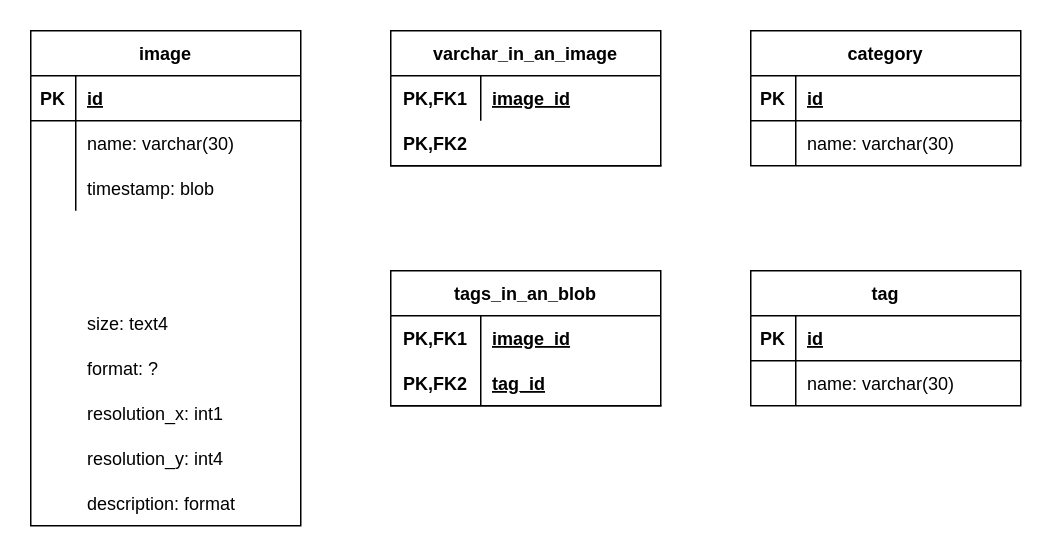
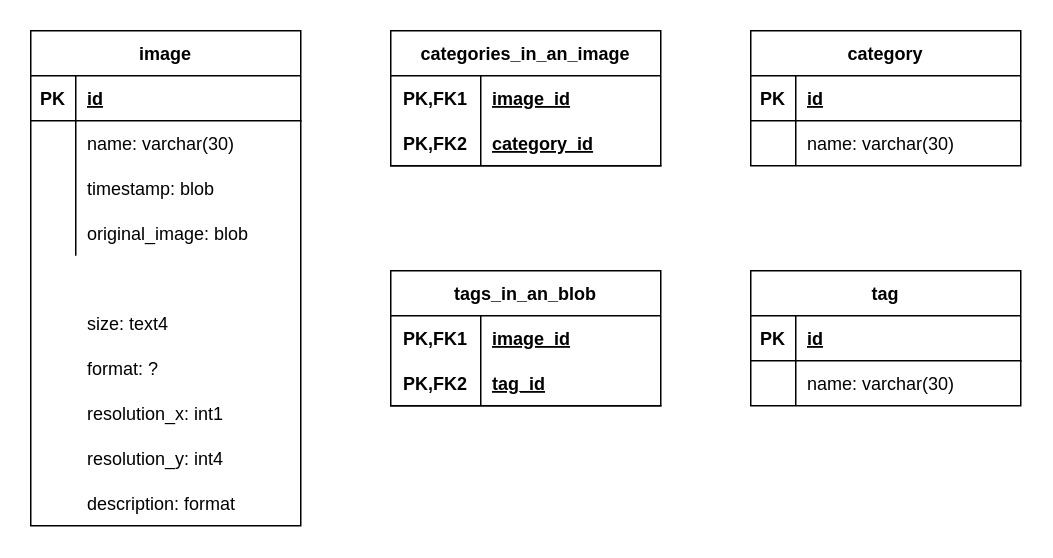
node "varchar_in_an_image": label "varchar_in_an_image" -> "categories_in_an_image"
node "category_id": added
node "original_image: blob": added
